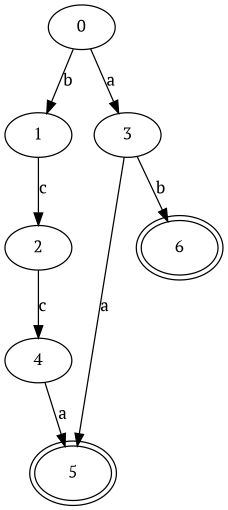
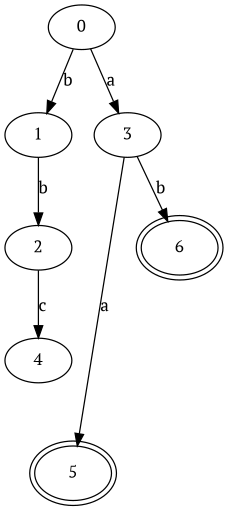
edge "1" -> "2": label "c" -> "b"
edge "4" -> "5": removed, label "a"
